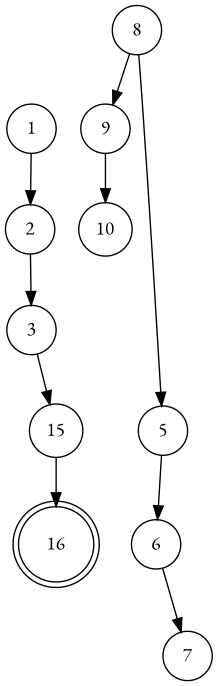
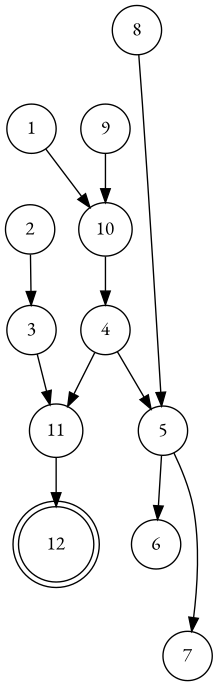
edge "8" -> "9": removed
edge "1" -> "2": now "1" -> "10"
node "4": added
node "15": label "15" -> "11"
node "16": label "16" -> "12"
edge "6" -> "7": now "5" -> "7"
